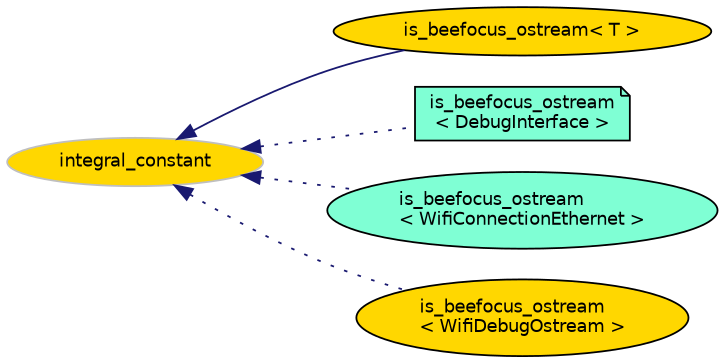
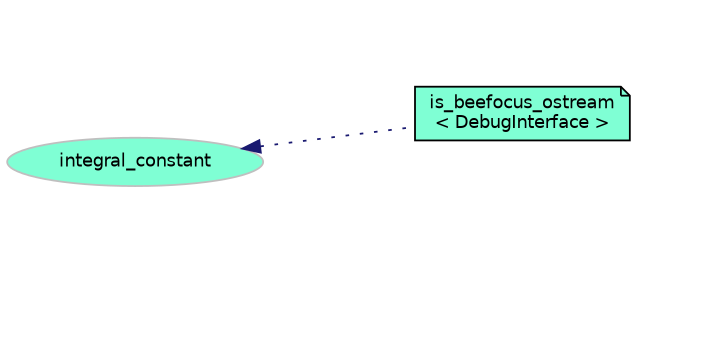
node "is_beefocus_ostream< T >": removed
node "integral_constant": fillcolor gold -> aquamarine
node "is_beefocus_ostream < WifiConnectionEthernet >": removed
node "is_beefocus_ostream < WifiDebugOstream >": removed
